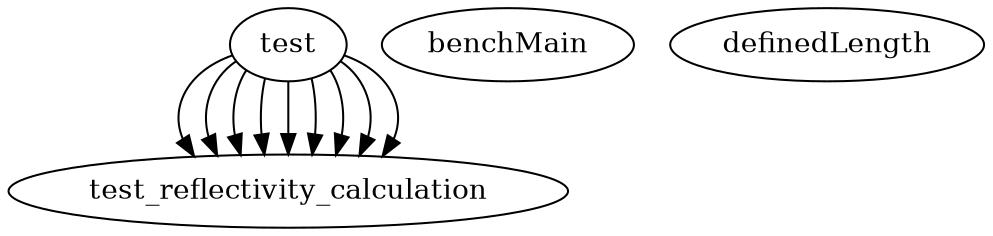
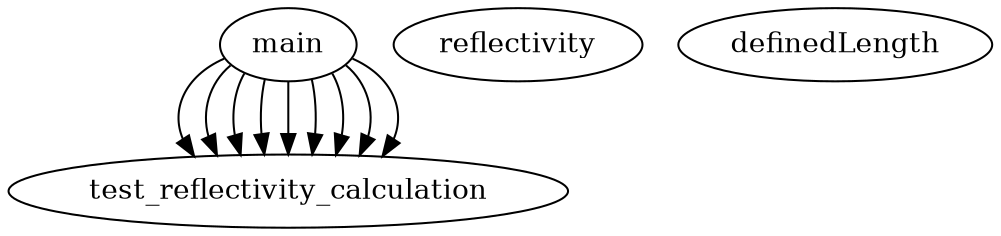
node "test": label "test" -> "main"
node "benchMain": label "benchMain" -> "reflectivity"
